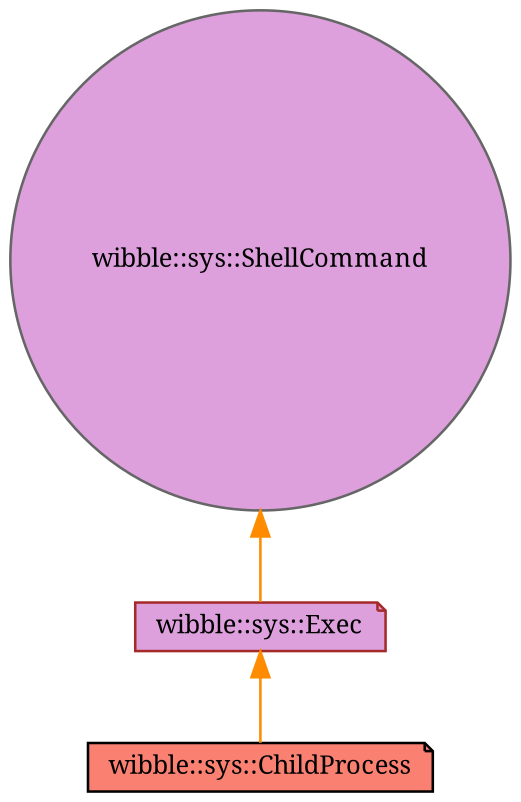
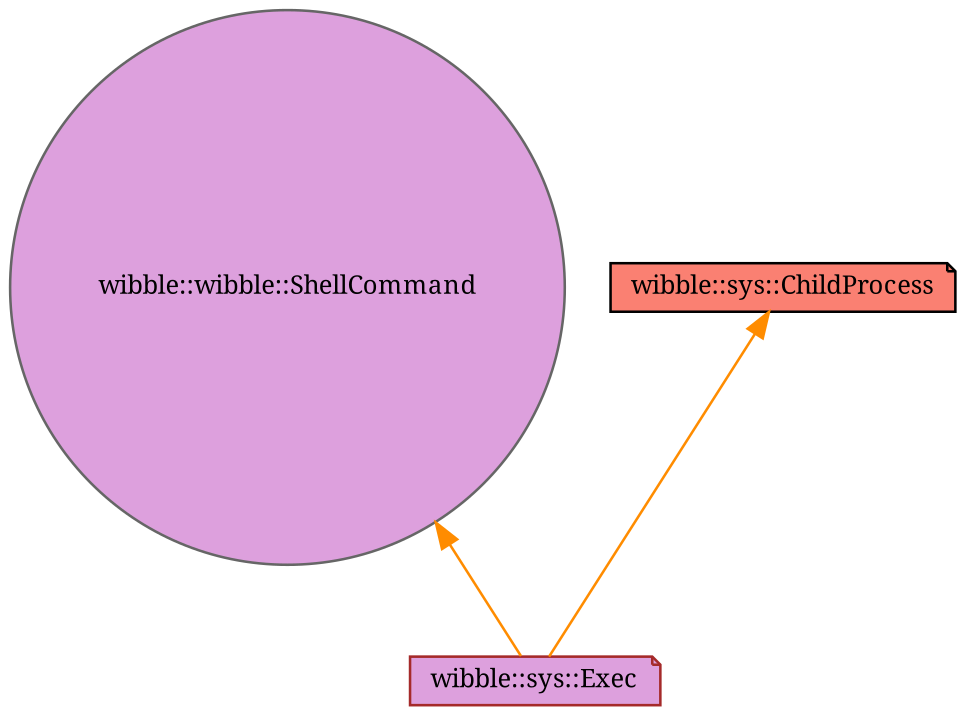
node "wibble::sys::ShellCommand": label "wibble::sys::ShellCommand" -> "wibble::wibble::ShellCommand"
edge "wibble::sys::ChildProcess" -> "wibble::sys::Exec": reversed
